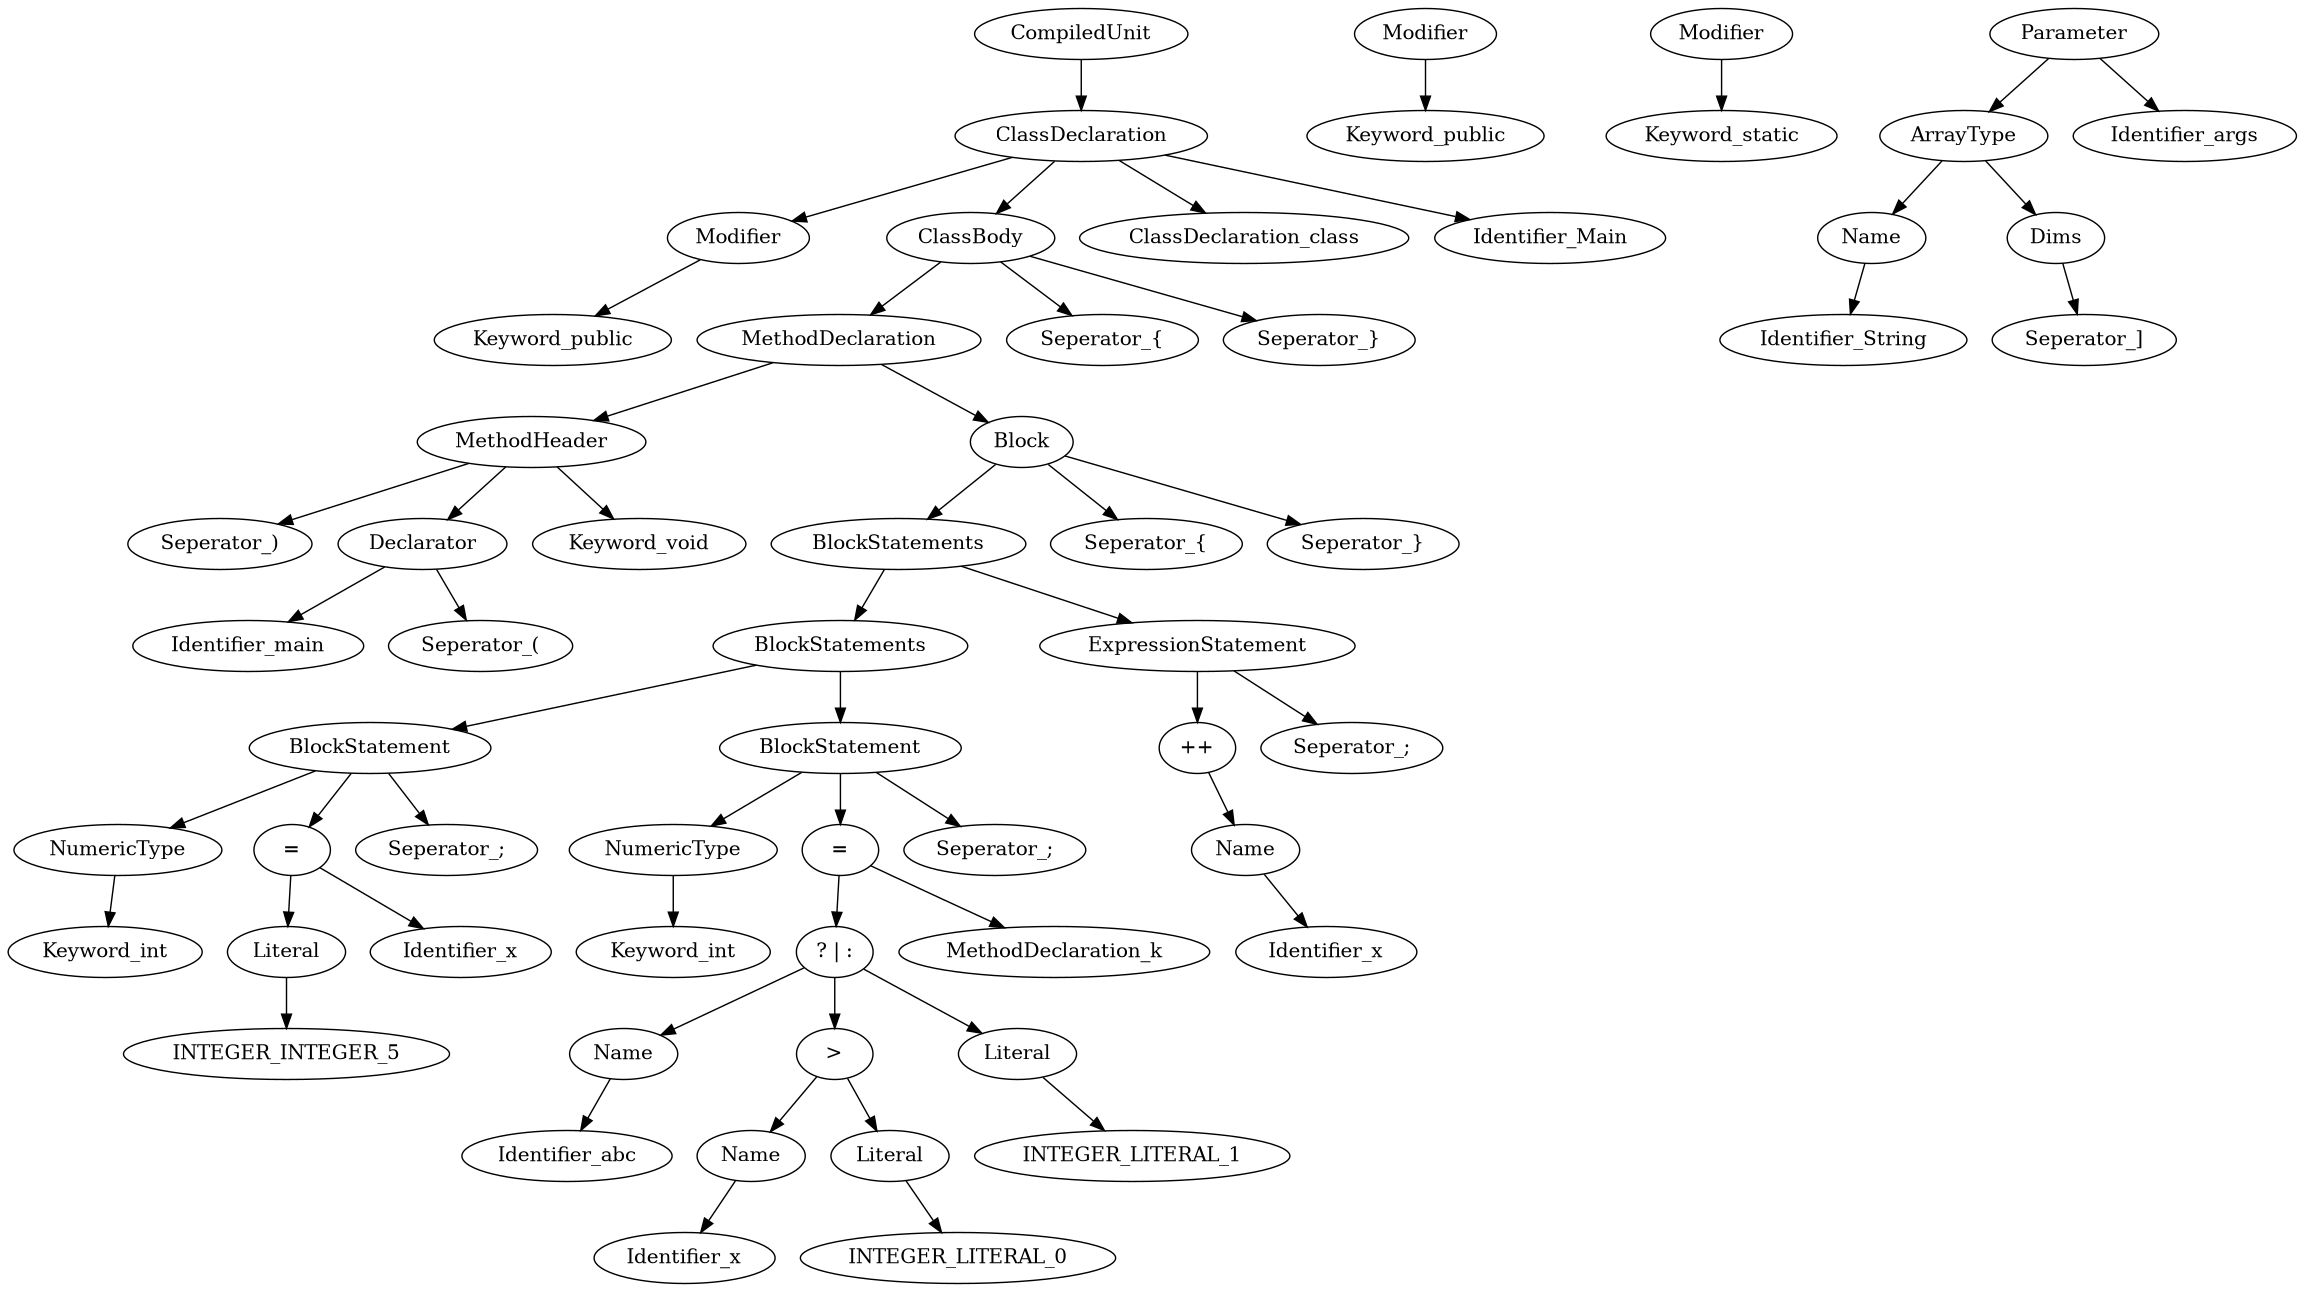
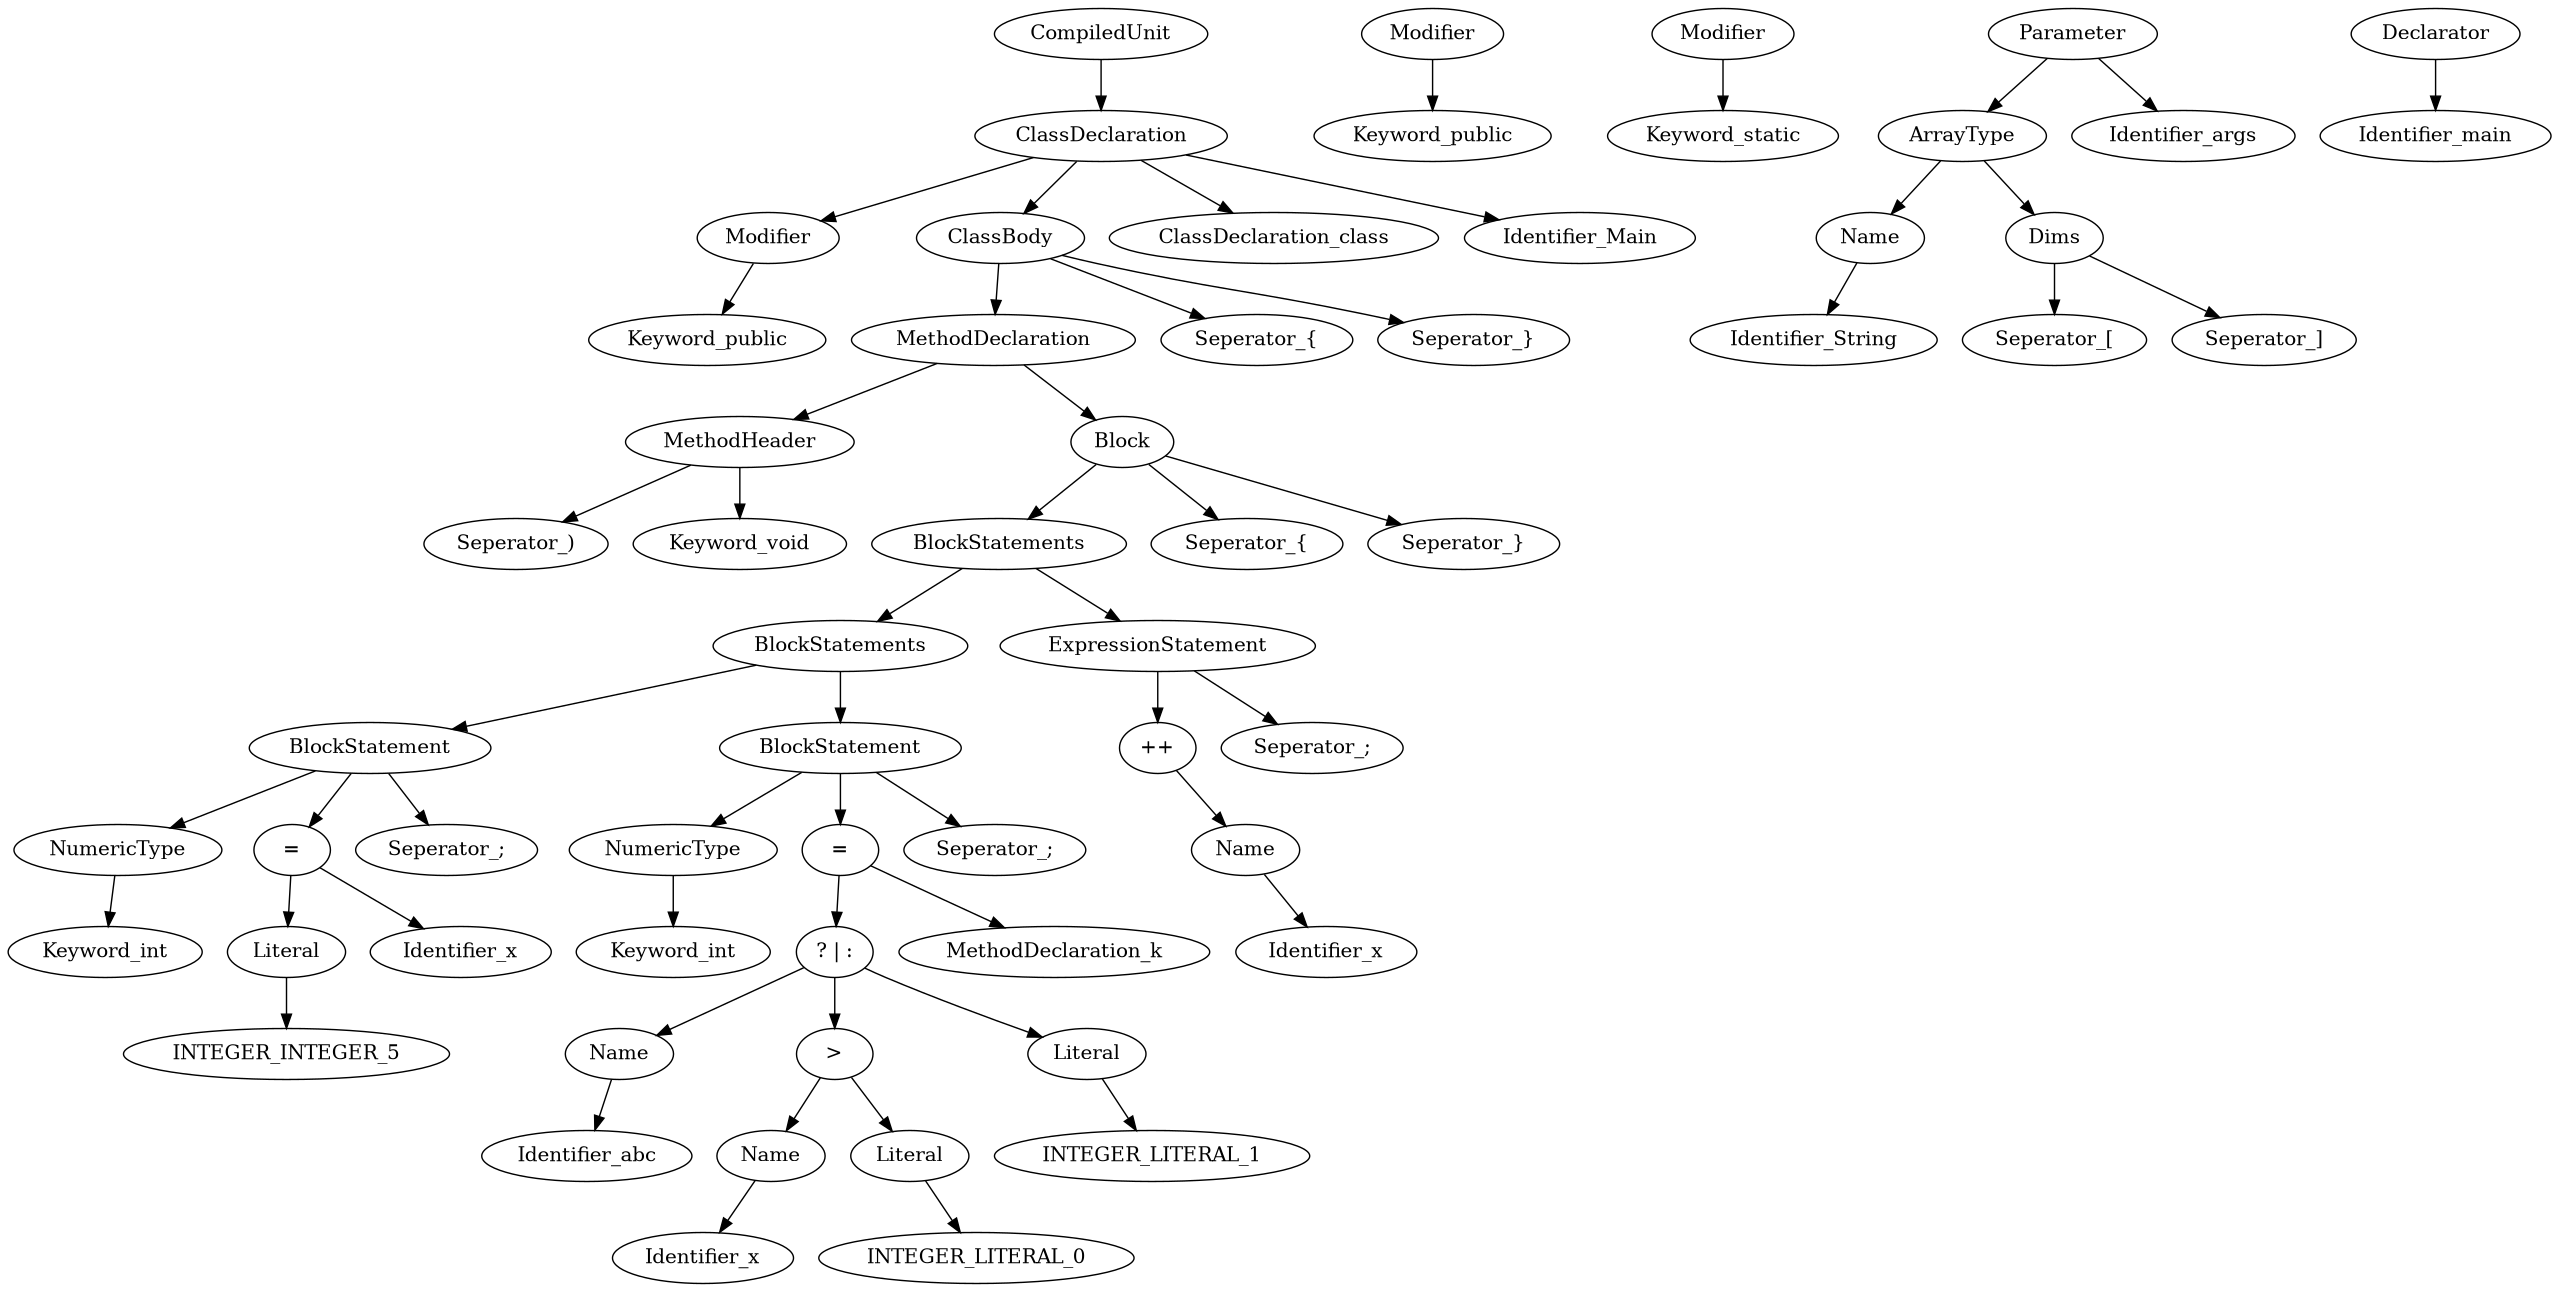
node "Seperator_[": added
edge "MethodHeader" -> "Declarator": removed
node "Seperator_(": removed
